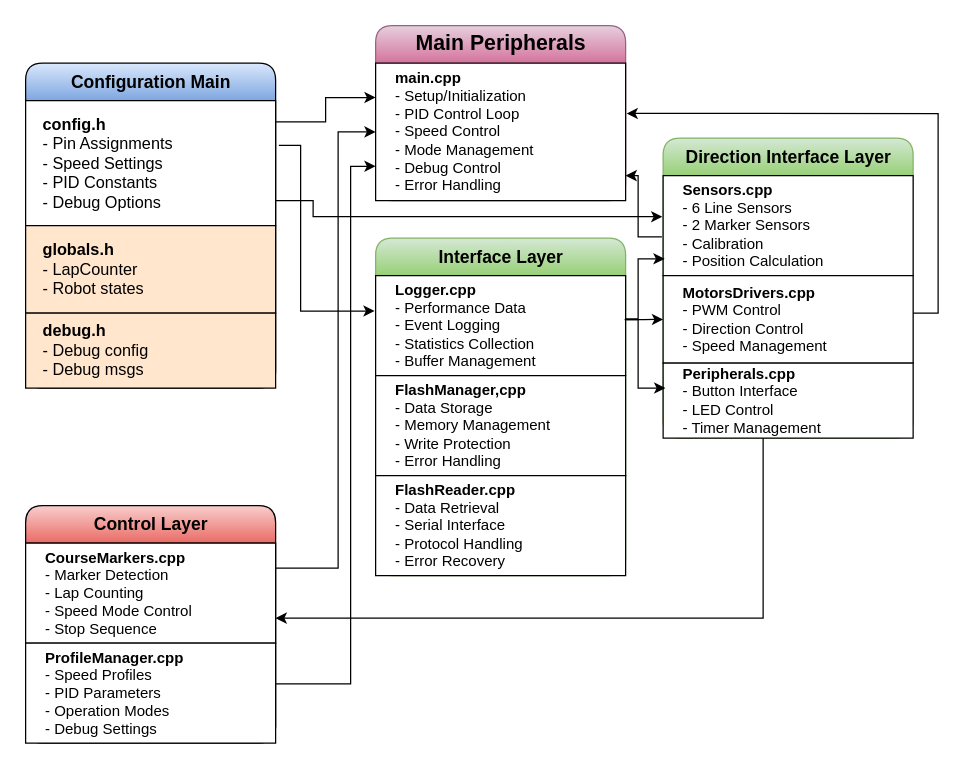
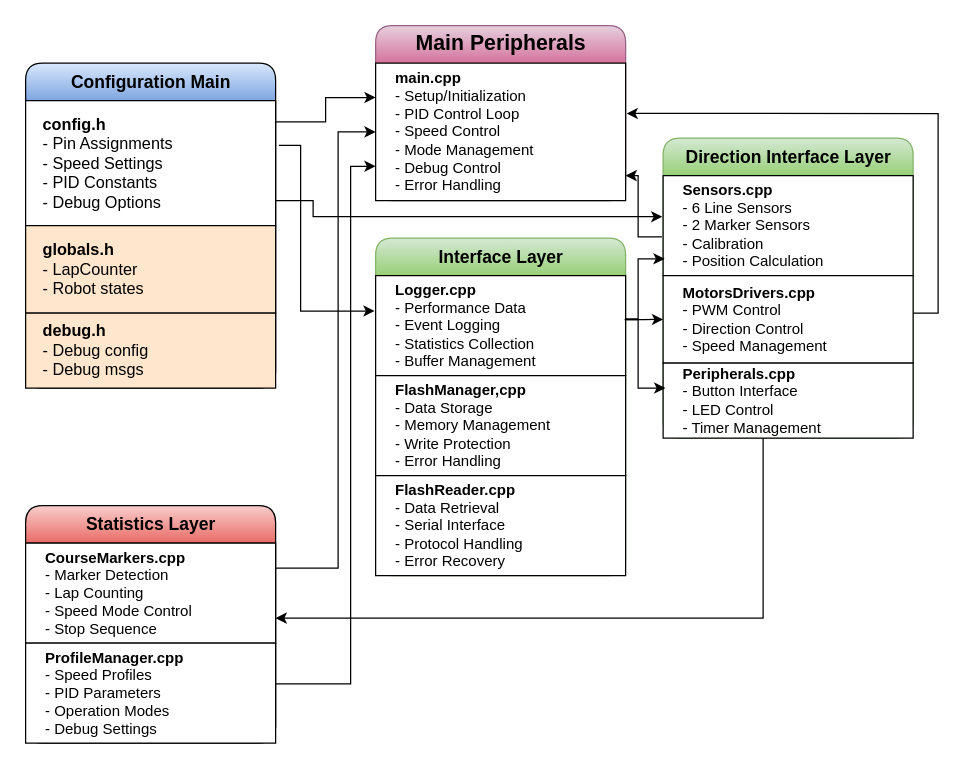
node "Control Layer": label "Control Layer" -> "Statistics Layer"
